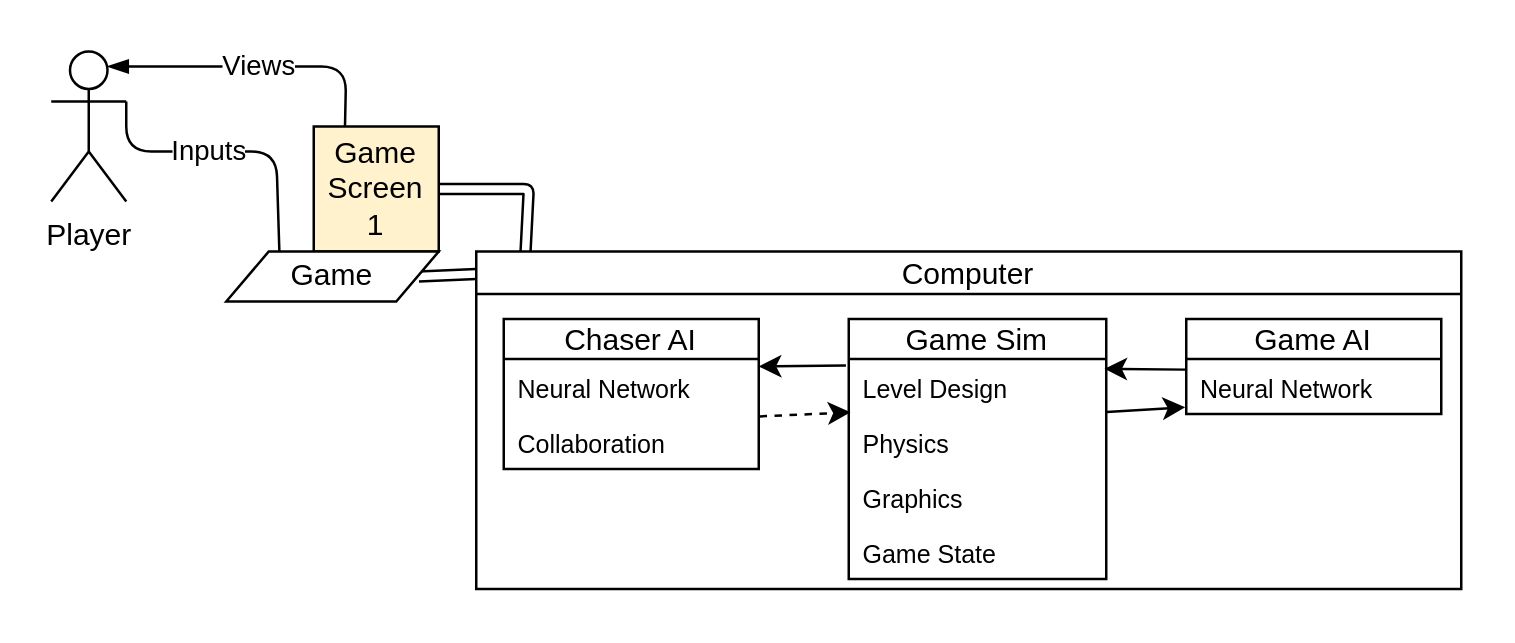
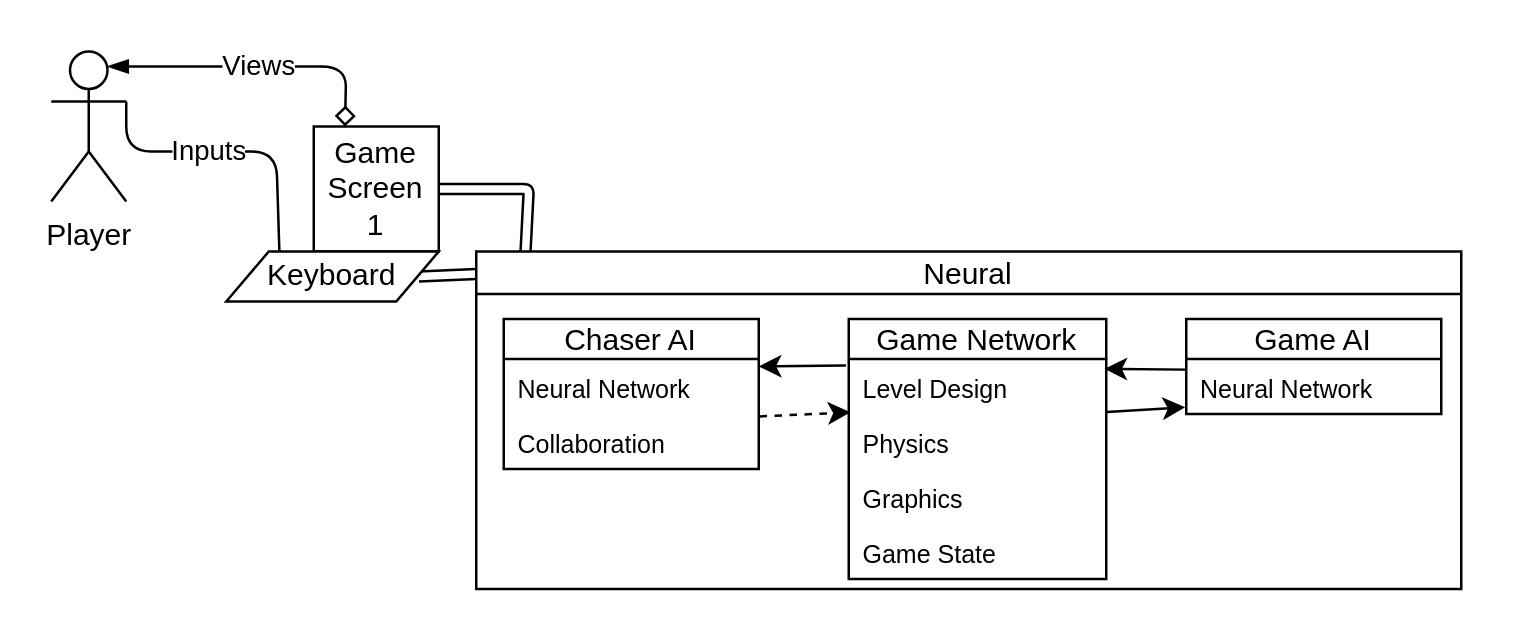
edge "Game Screen 1" -> "Player": arrowhead none -> diamond
node "Game Screen 1": fillcolor #fff2cc -> #ffffff
node "Computer": label "Computer" -> "Neural"
node "Game": label "Game" -> "Keyboard"
node "Game Sim": label "Game Sim" -> "Game Network"
